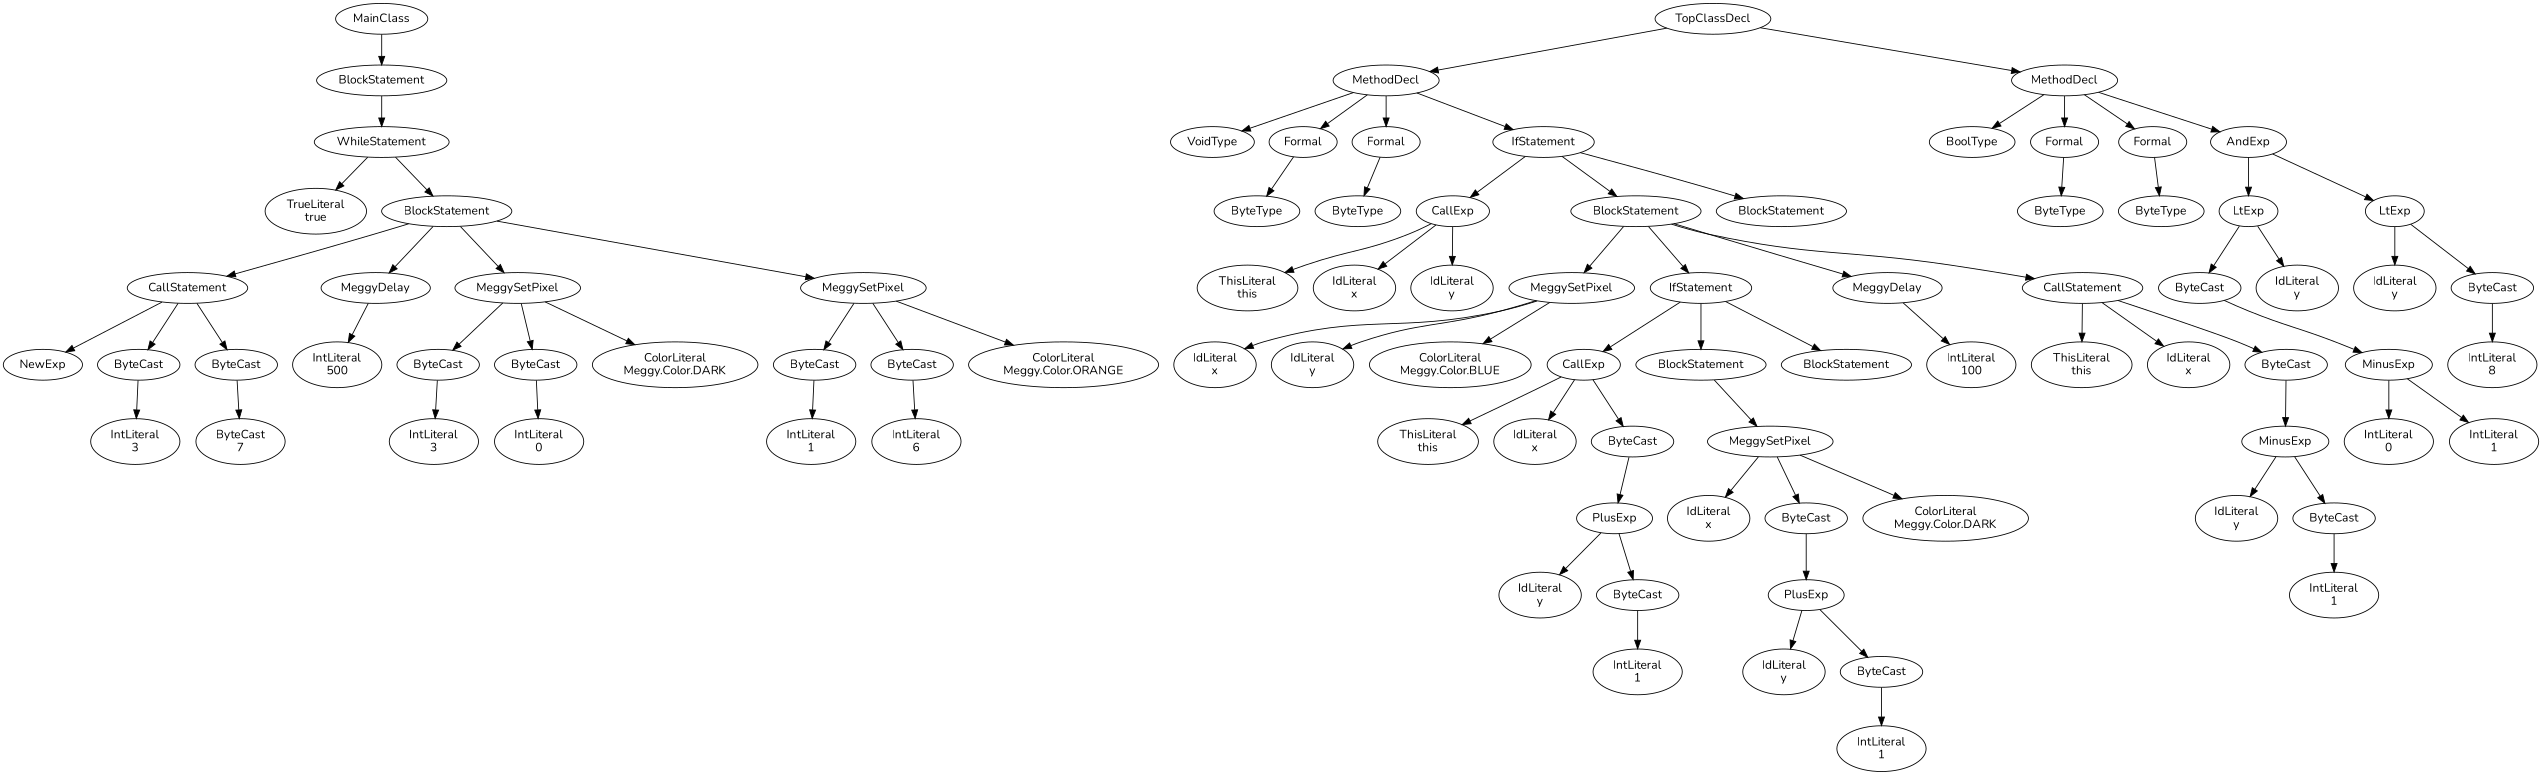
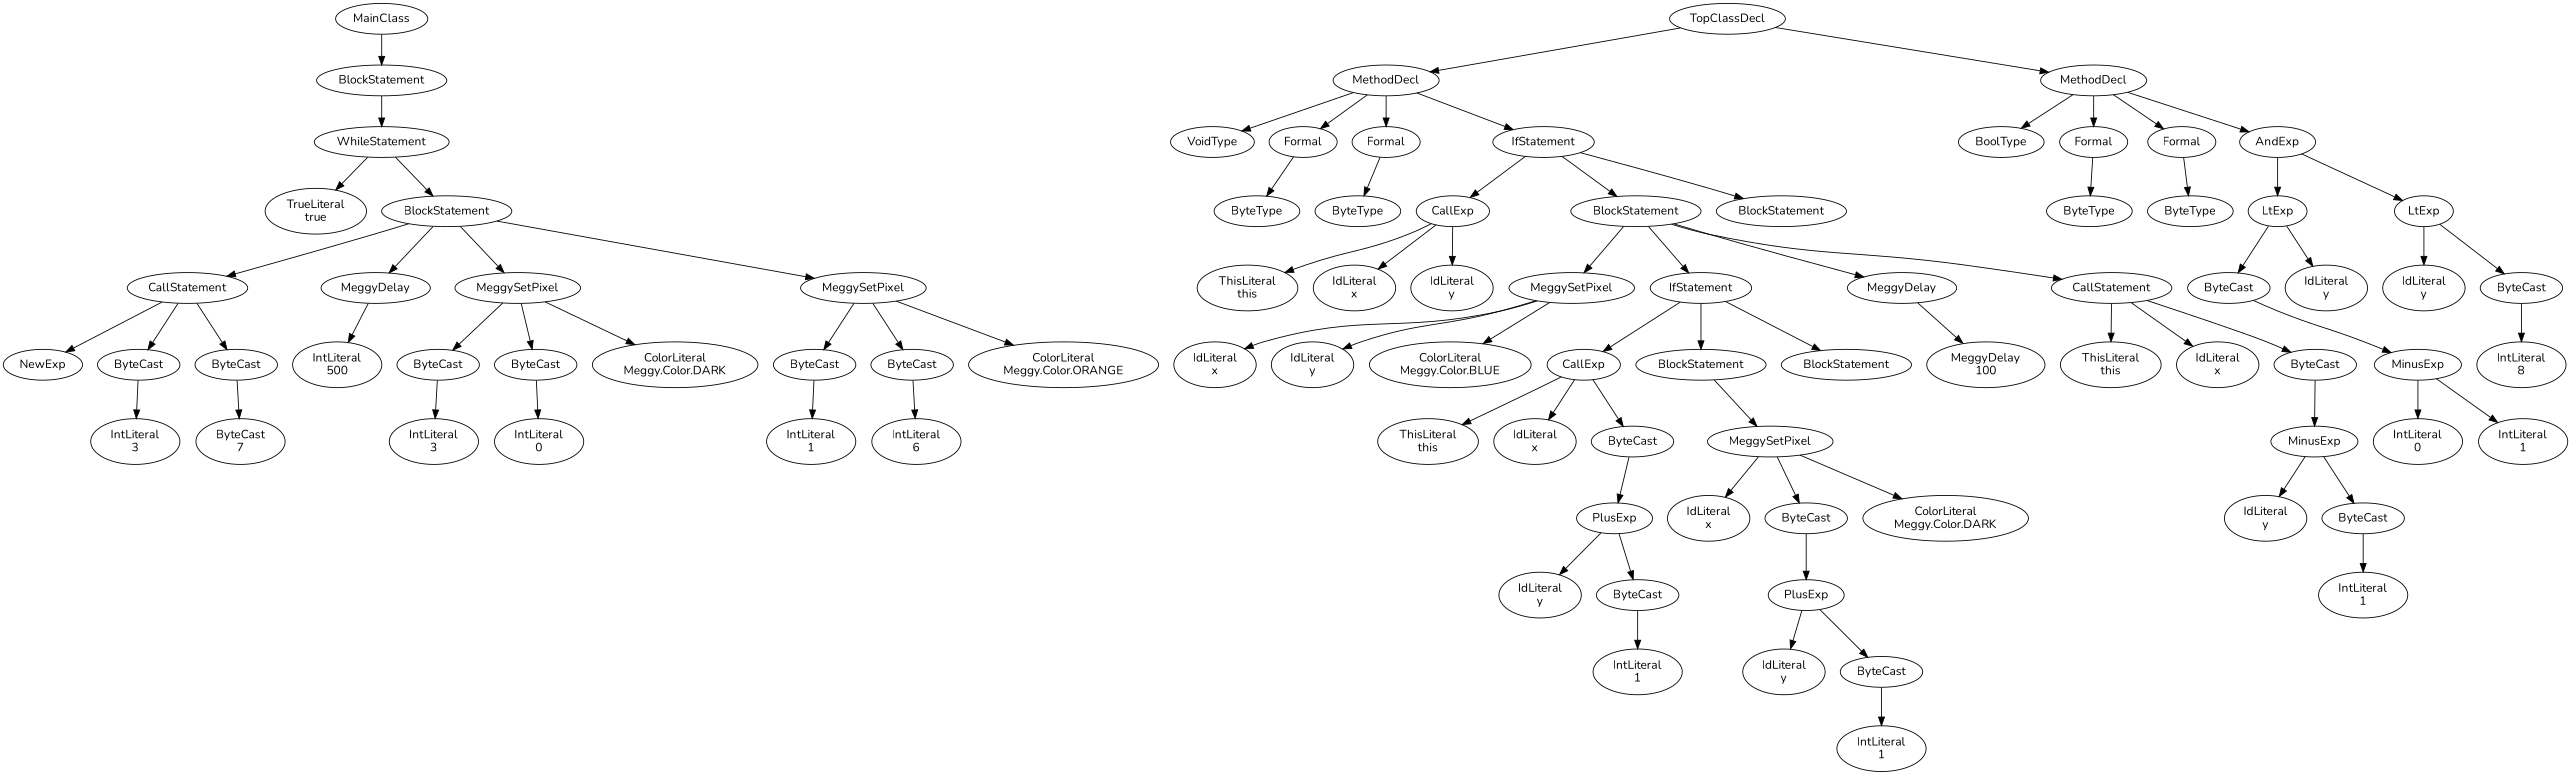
node "IntLiteral 100": label "IntLiteral 100" -> "MeggyDelay 100"
